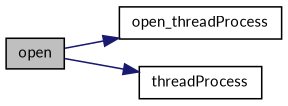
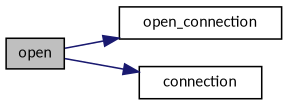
node "open_threadProcess": label "open_threadProcess" -> "open_connection"
node "threadProcess": label "threadProcess" -> "connection"
